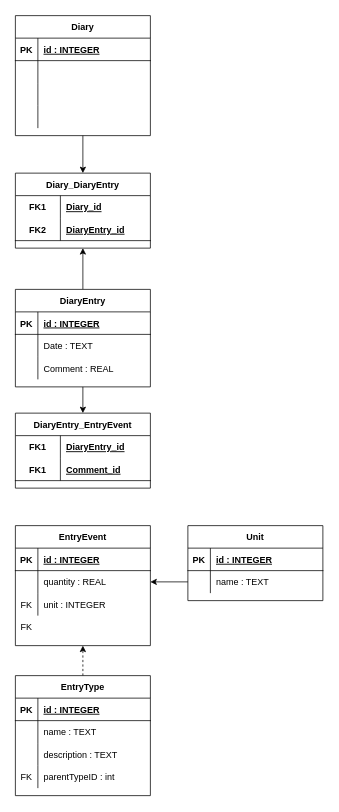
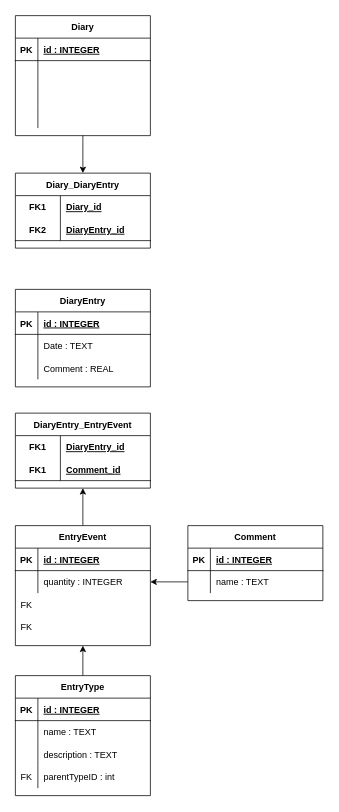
edge "DiaryEntry" -> "Diary_DiaryEntry": removed
edge "DiaryEntry" -> "DiaryEntry_EntryEvent": removed
edge "EntryEvent" -> "DiaryEntry_EntryEvent": added
node "Unit": label "Unit" -> "Comment"
node "quantity : REAL": label "quantity : REAL" -> "quantity : INTEGER"
node "unit : INTEGER": removed
edge "EntryType" -> "EntryEvent": style dashed -> solid
